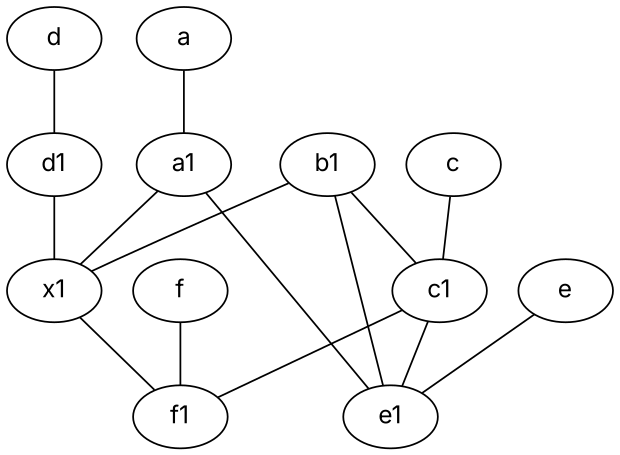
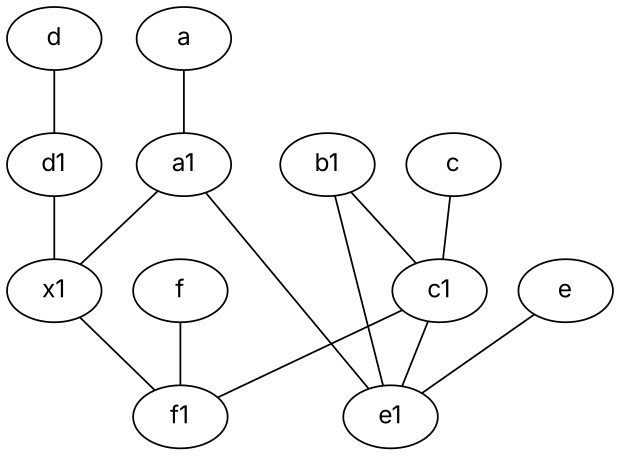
edge "b1" -- "x1": removed
